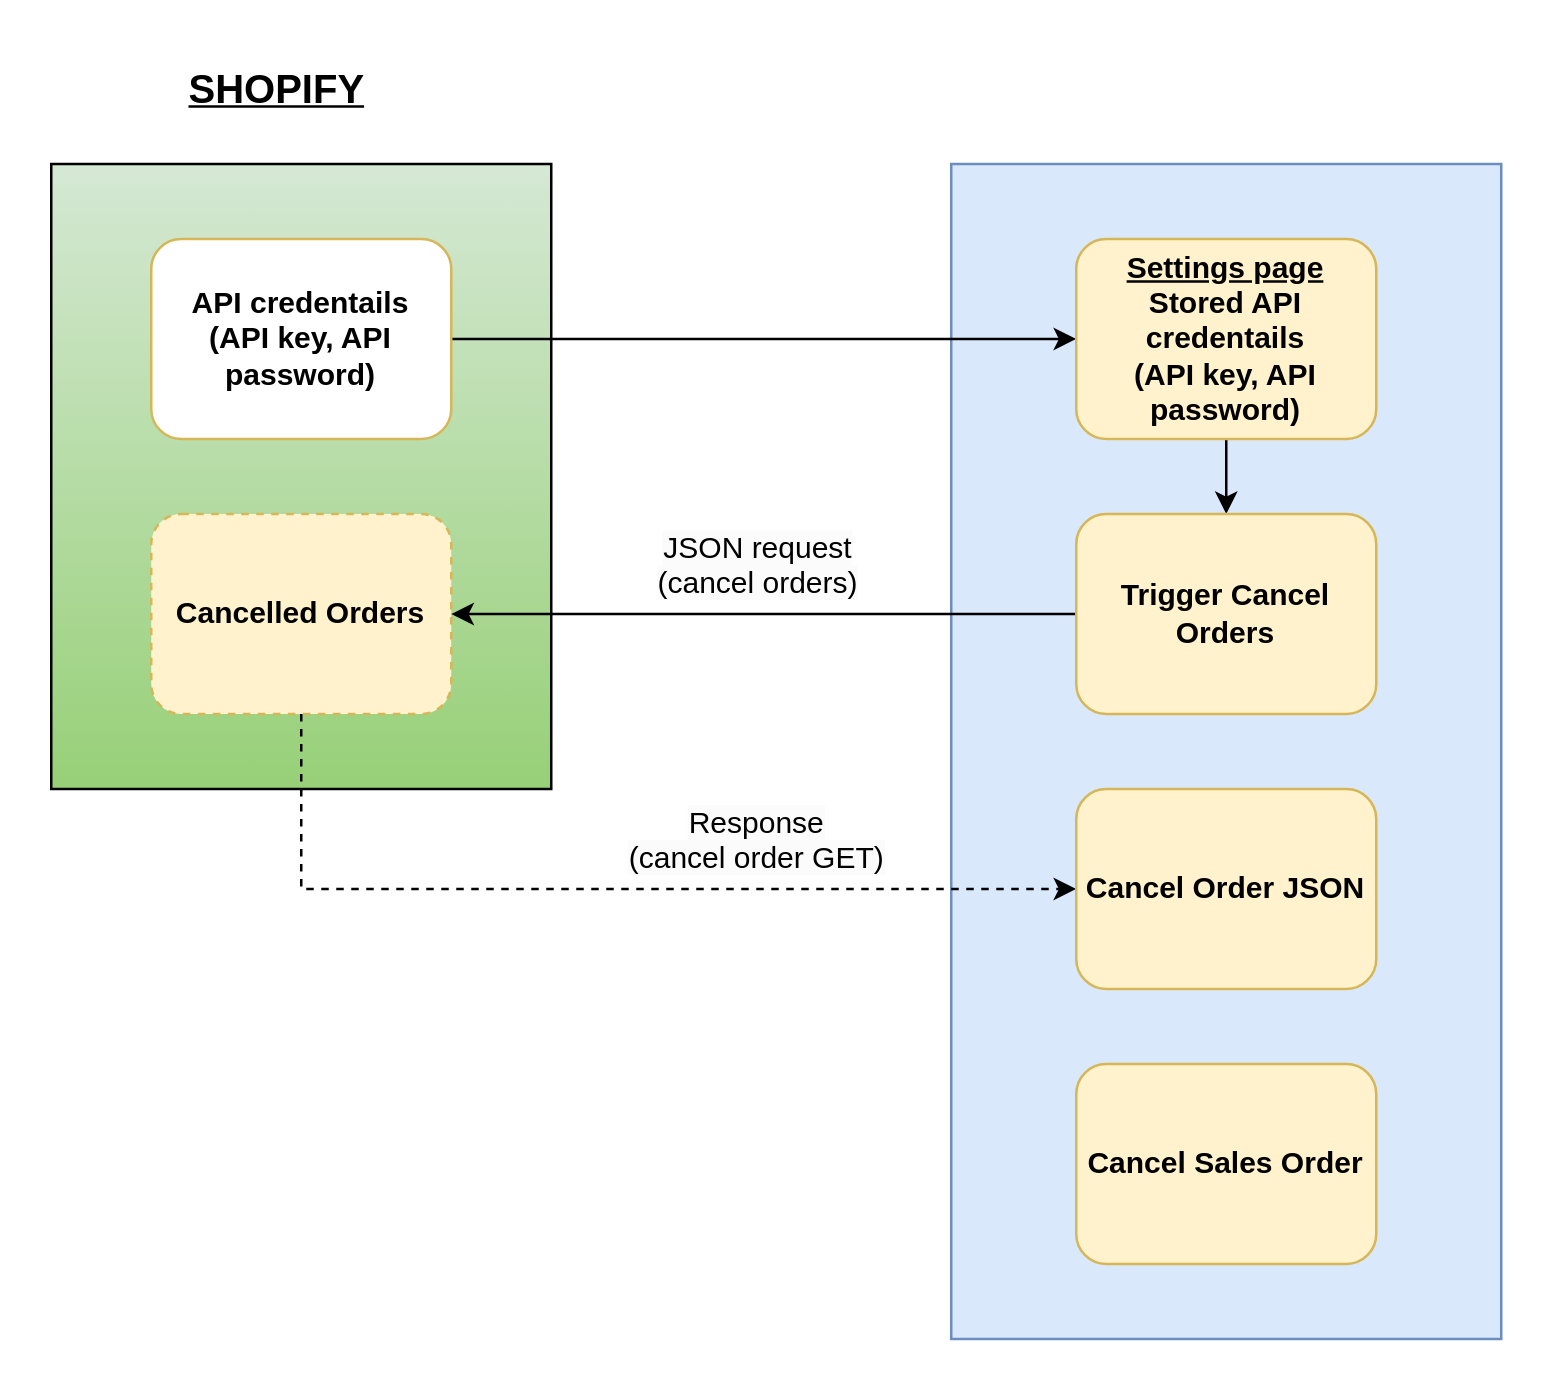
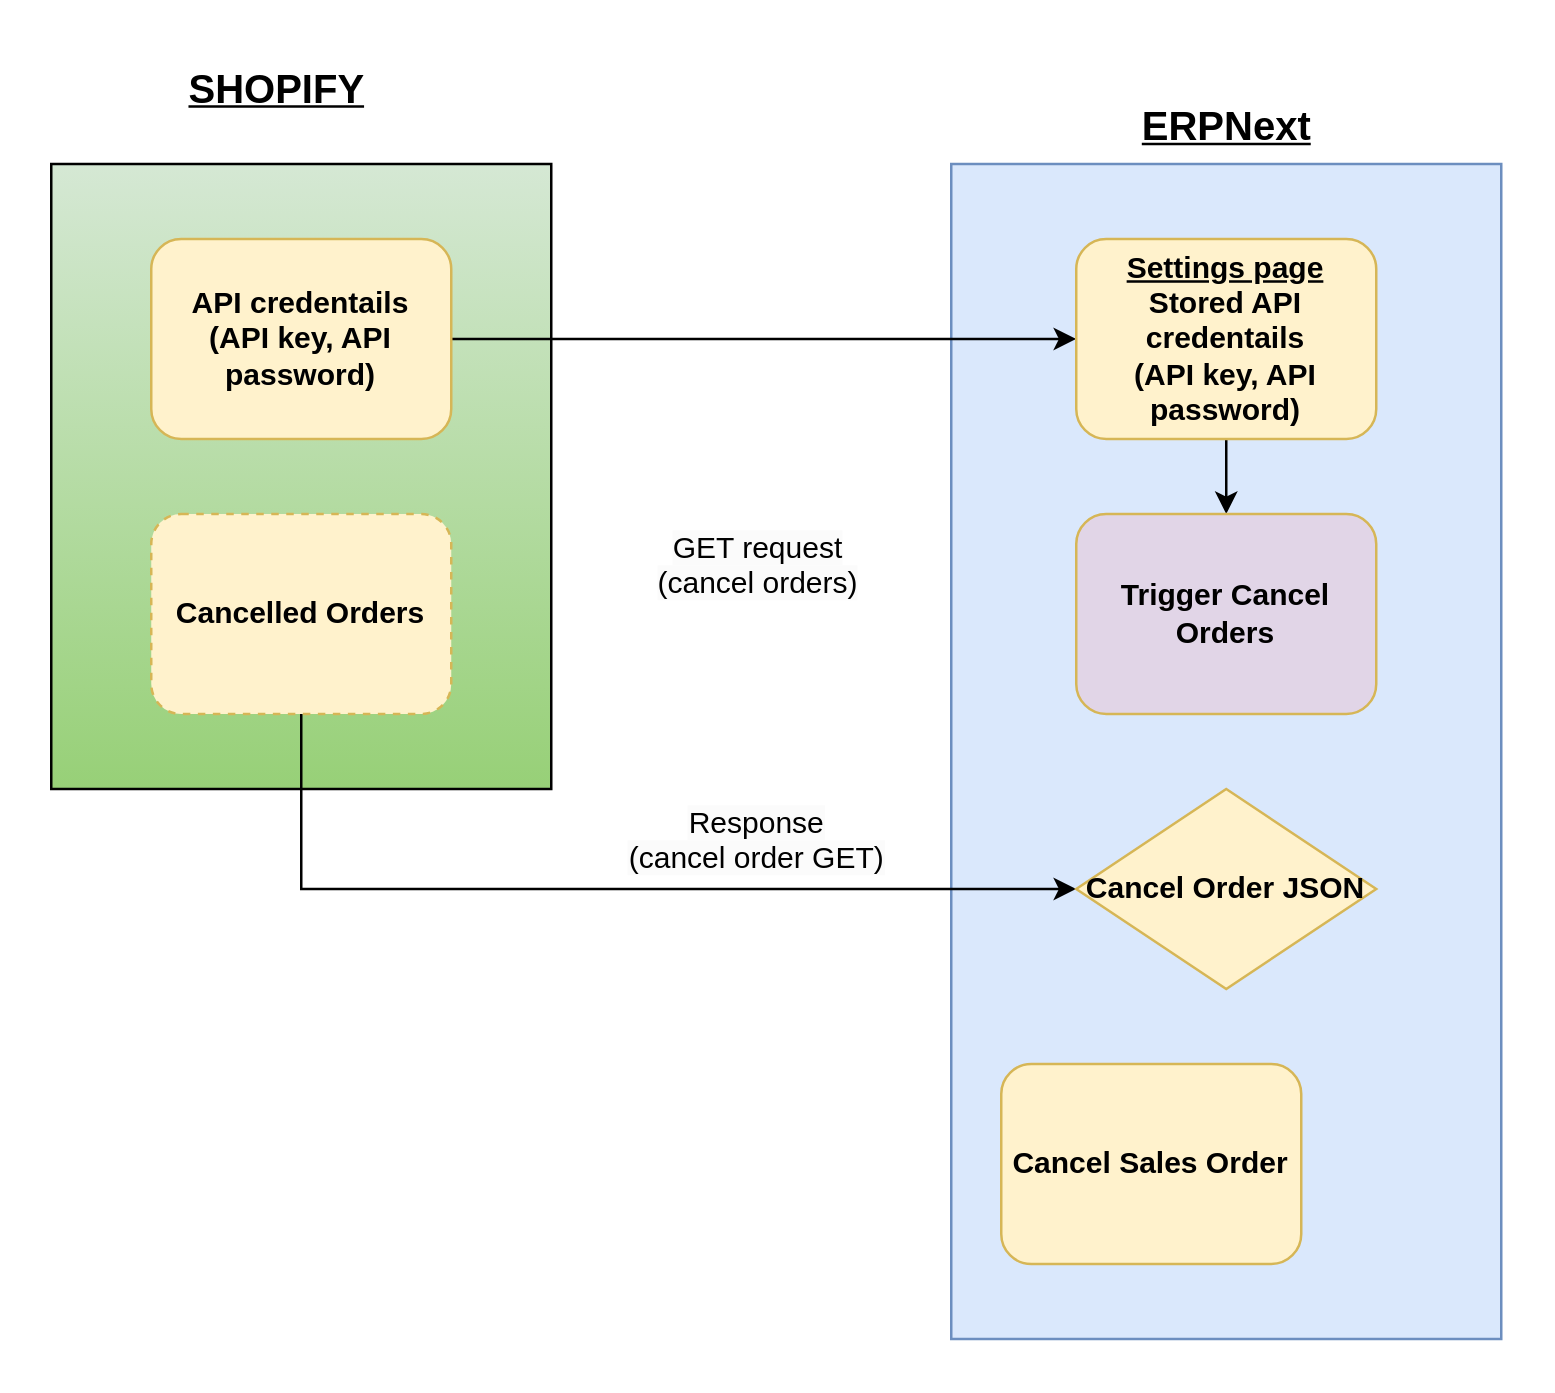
node "ERPNext": added
node "API credentails (API key, API password)": fillcolor #ffffff -> #fff2cc
node "JSON request (cancel orders)": label "JSON request (cancel orders)" -> "GET request (cancel orders)"
edge "Trigger Cancel Orders" -> "Cancelled Orders": removed
node "Trigger Cancel Orders": fillcolor #fff2cc -> #e1d5e7
edge "Cancelled Orders" -> "Cancel Order JSON": style dashed -> solid
node "Cancel Order JSON": shape rounded rectangle -> diamond
node "Cancel Sales Order": moved (1226, 1164) -> (1151, 1164)
